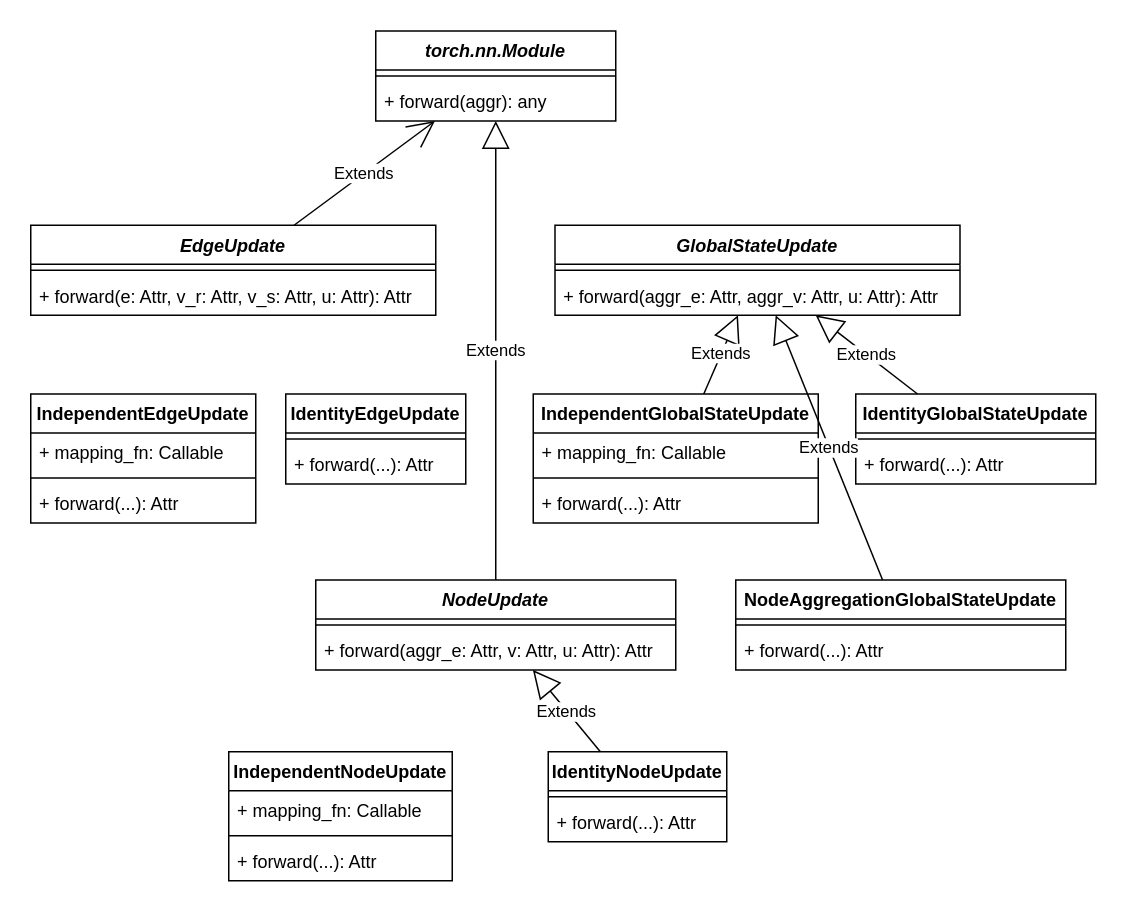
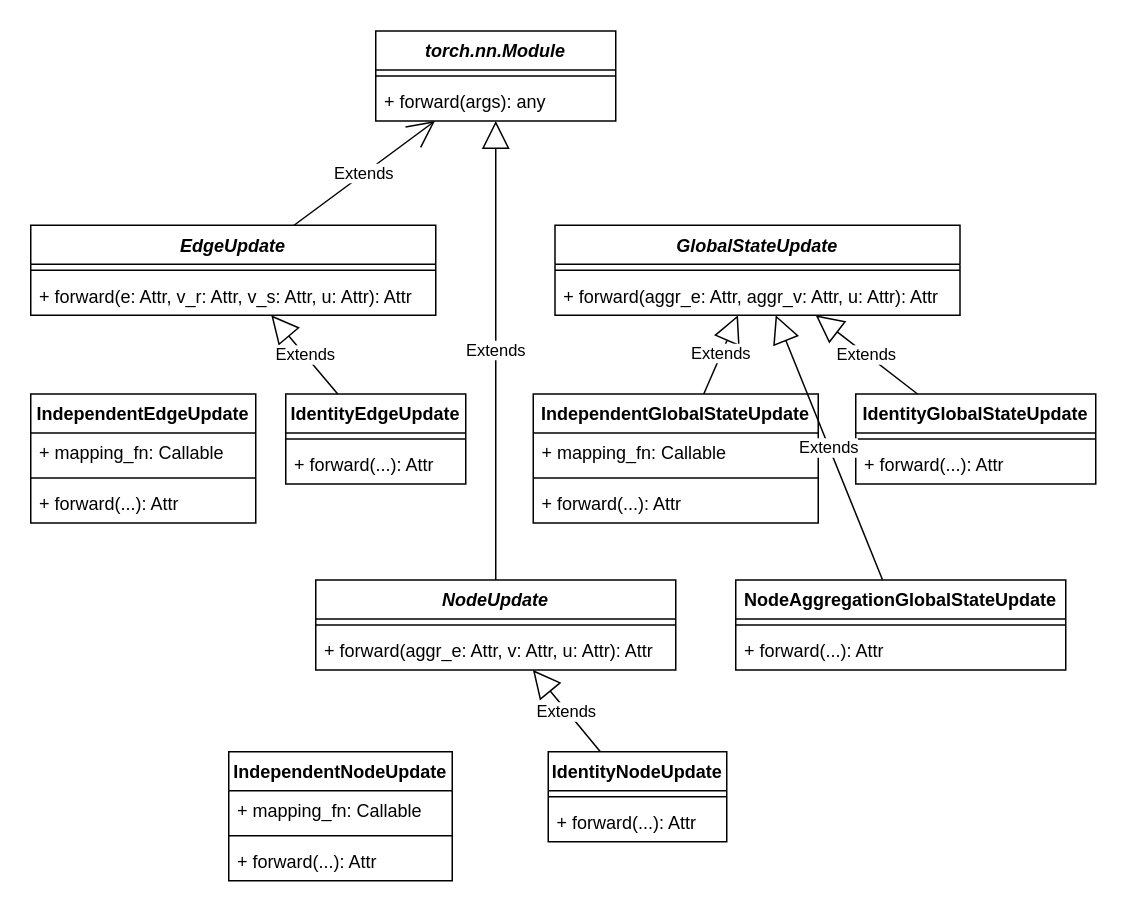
node "+ forward(aggr): any": label "+ forward(aggr): any" -> "+ forward(args): any"
edge "IdentityEdgeUpdate" -> "EdgeUpdate": added, label "Extends"
